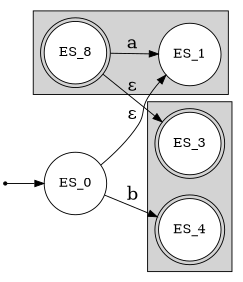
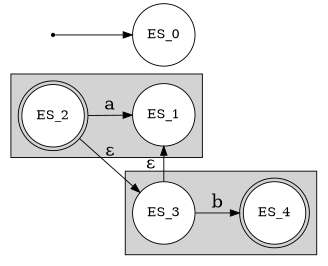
node "ES_8": label "ES_8" -> "ES_2"
edge "ES_0" -> "ES_1": now "ES_3" -> "ES_1"
node "ES_3": shape doublecircle -> circle
edge "ES_0" -> "ES_4": now "ES_3" -> "ES_4"
